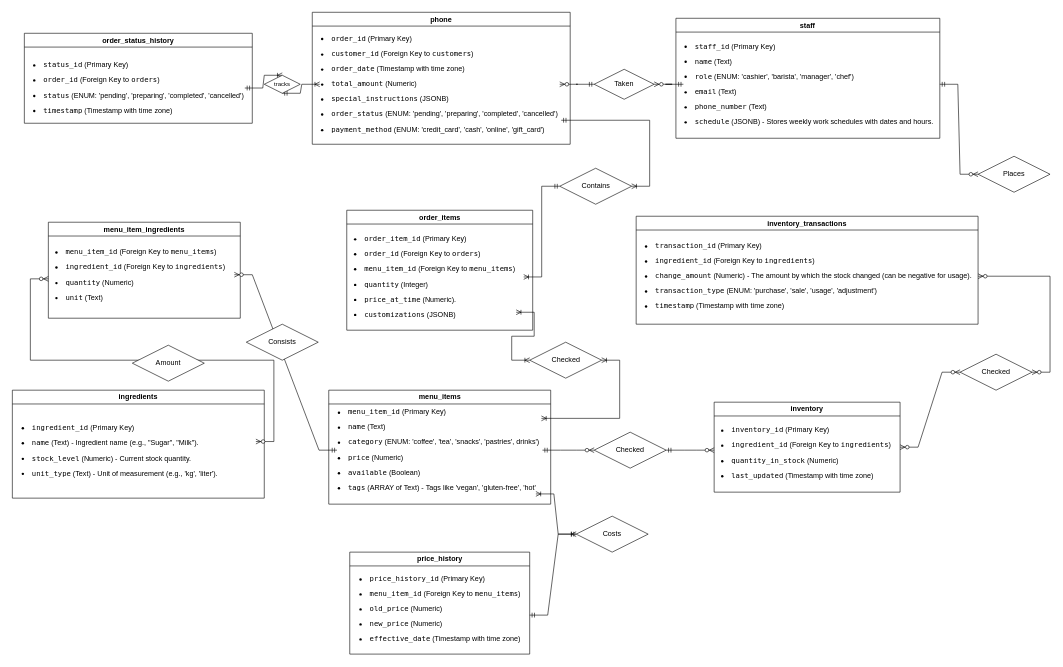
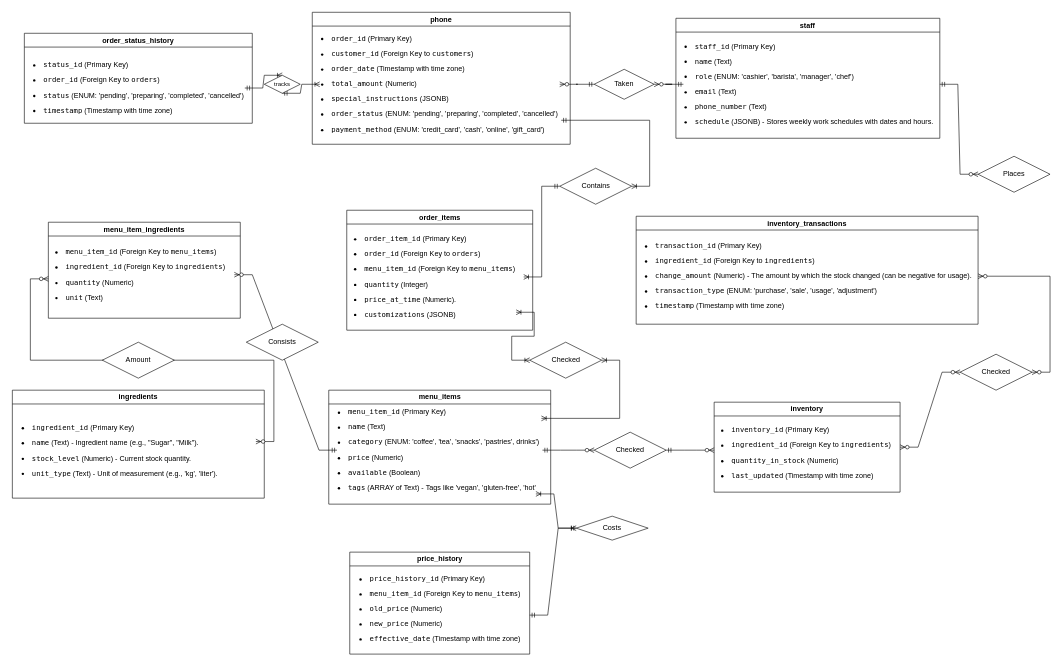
node "Amount": moved (168, 363) -> (138, 360)
node "Costs": size 72x36 -> 72x24
